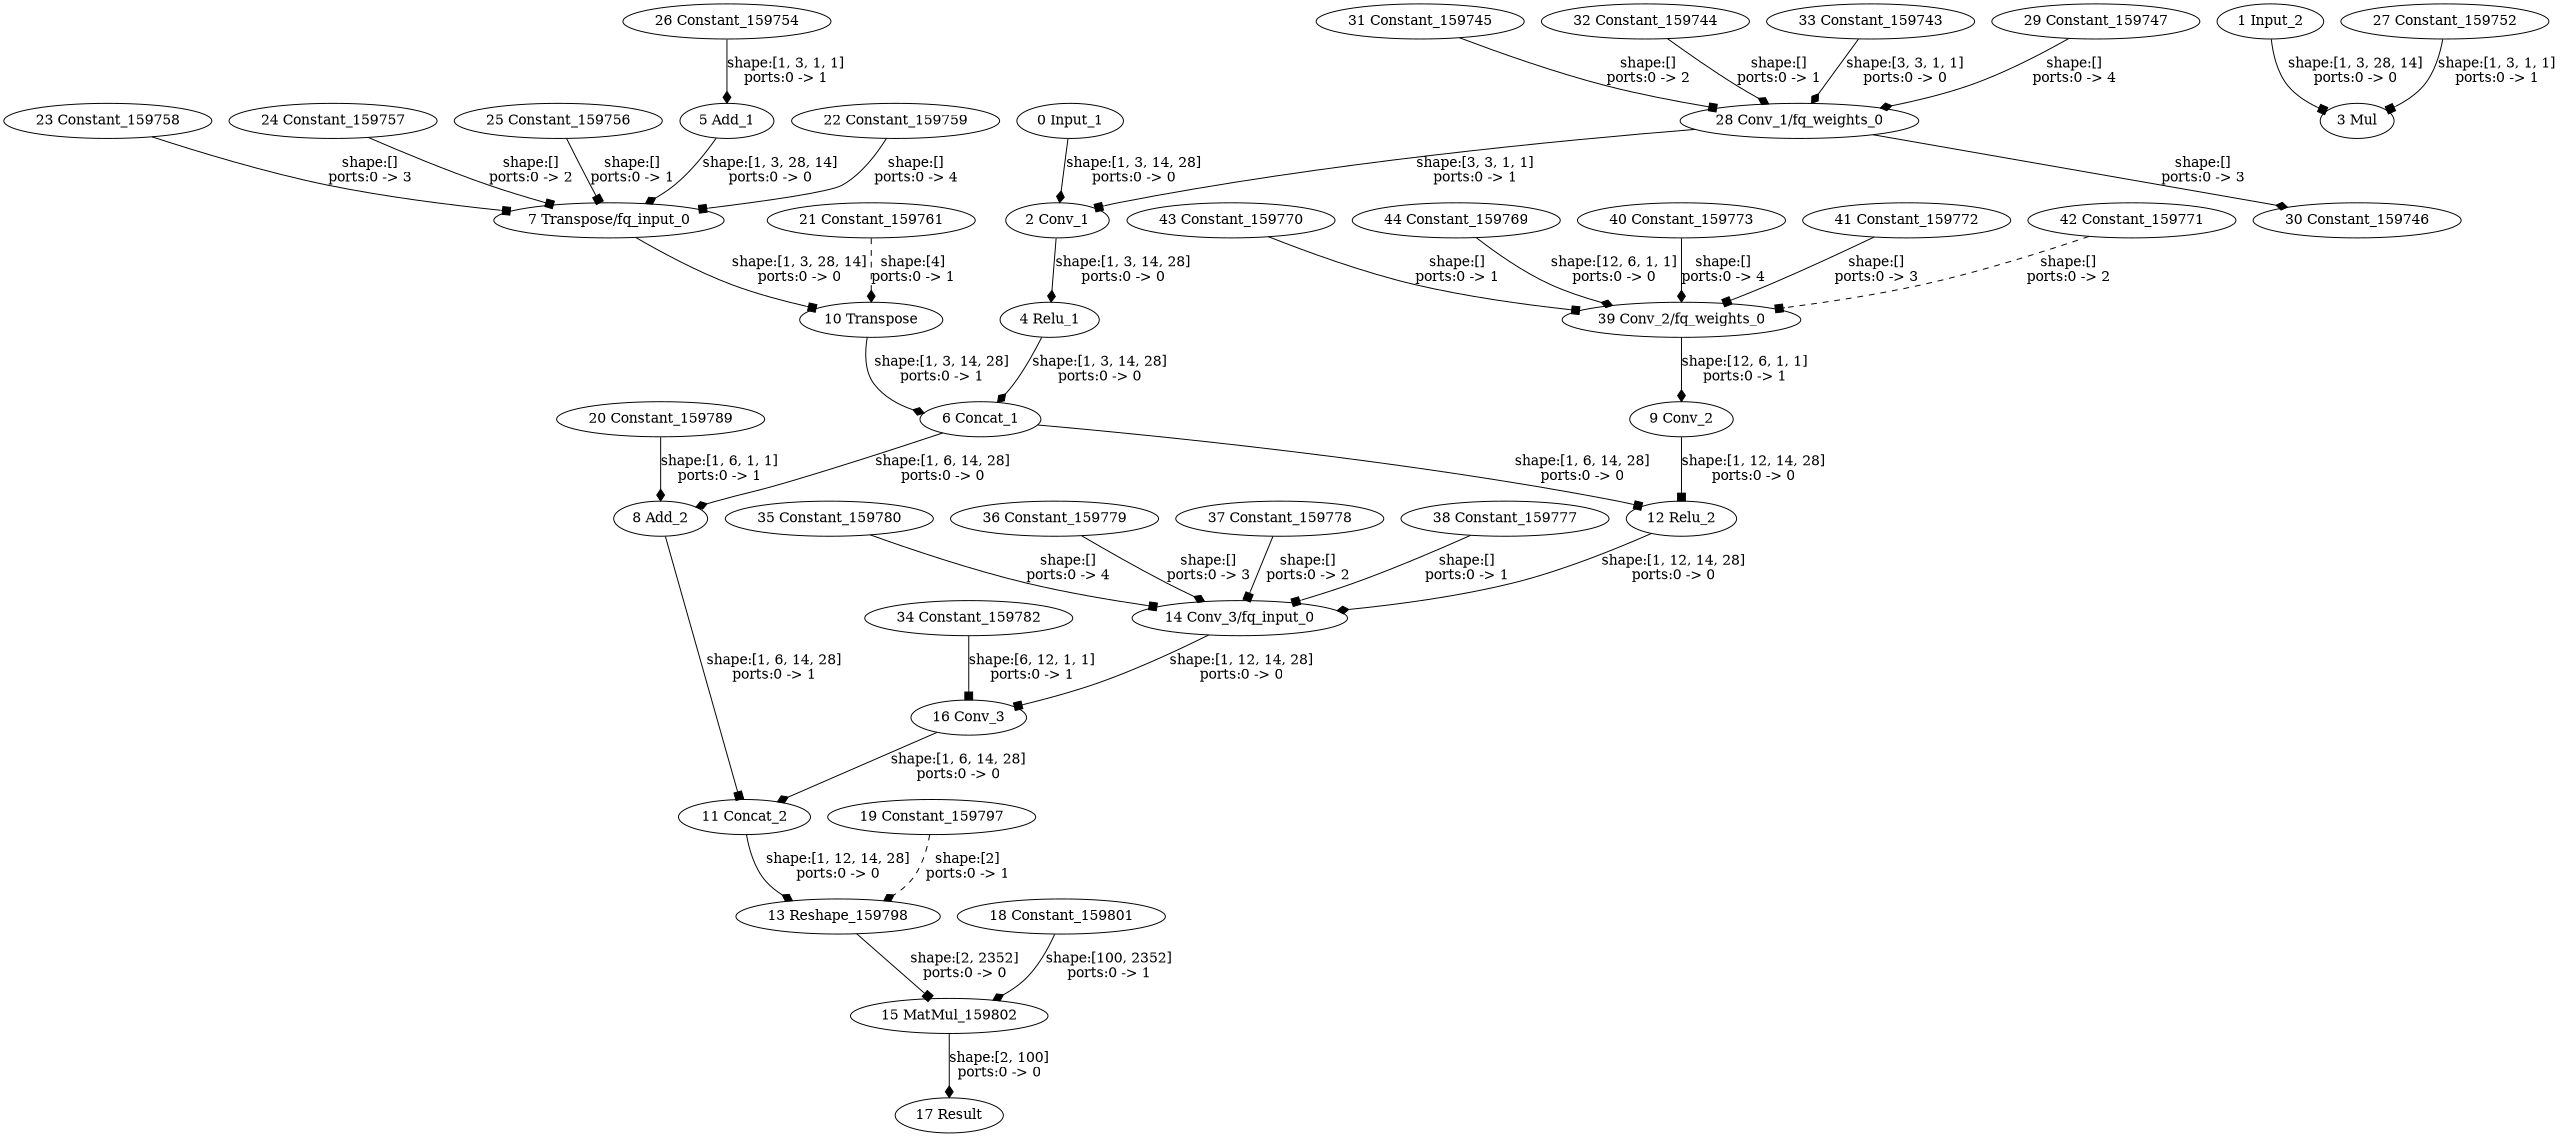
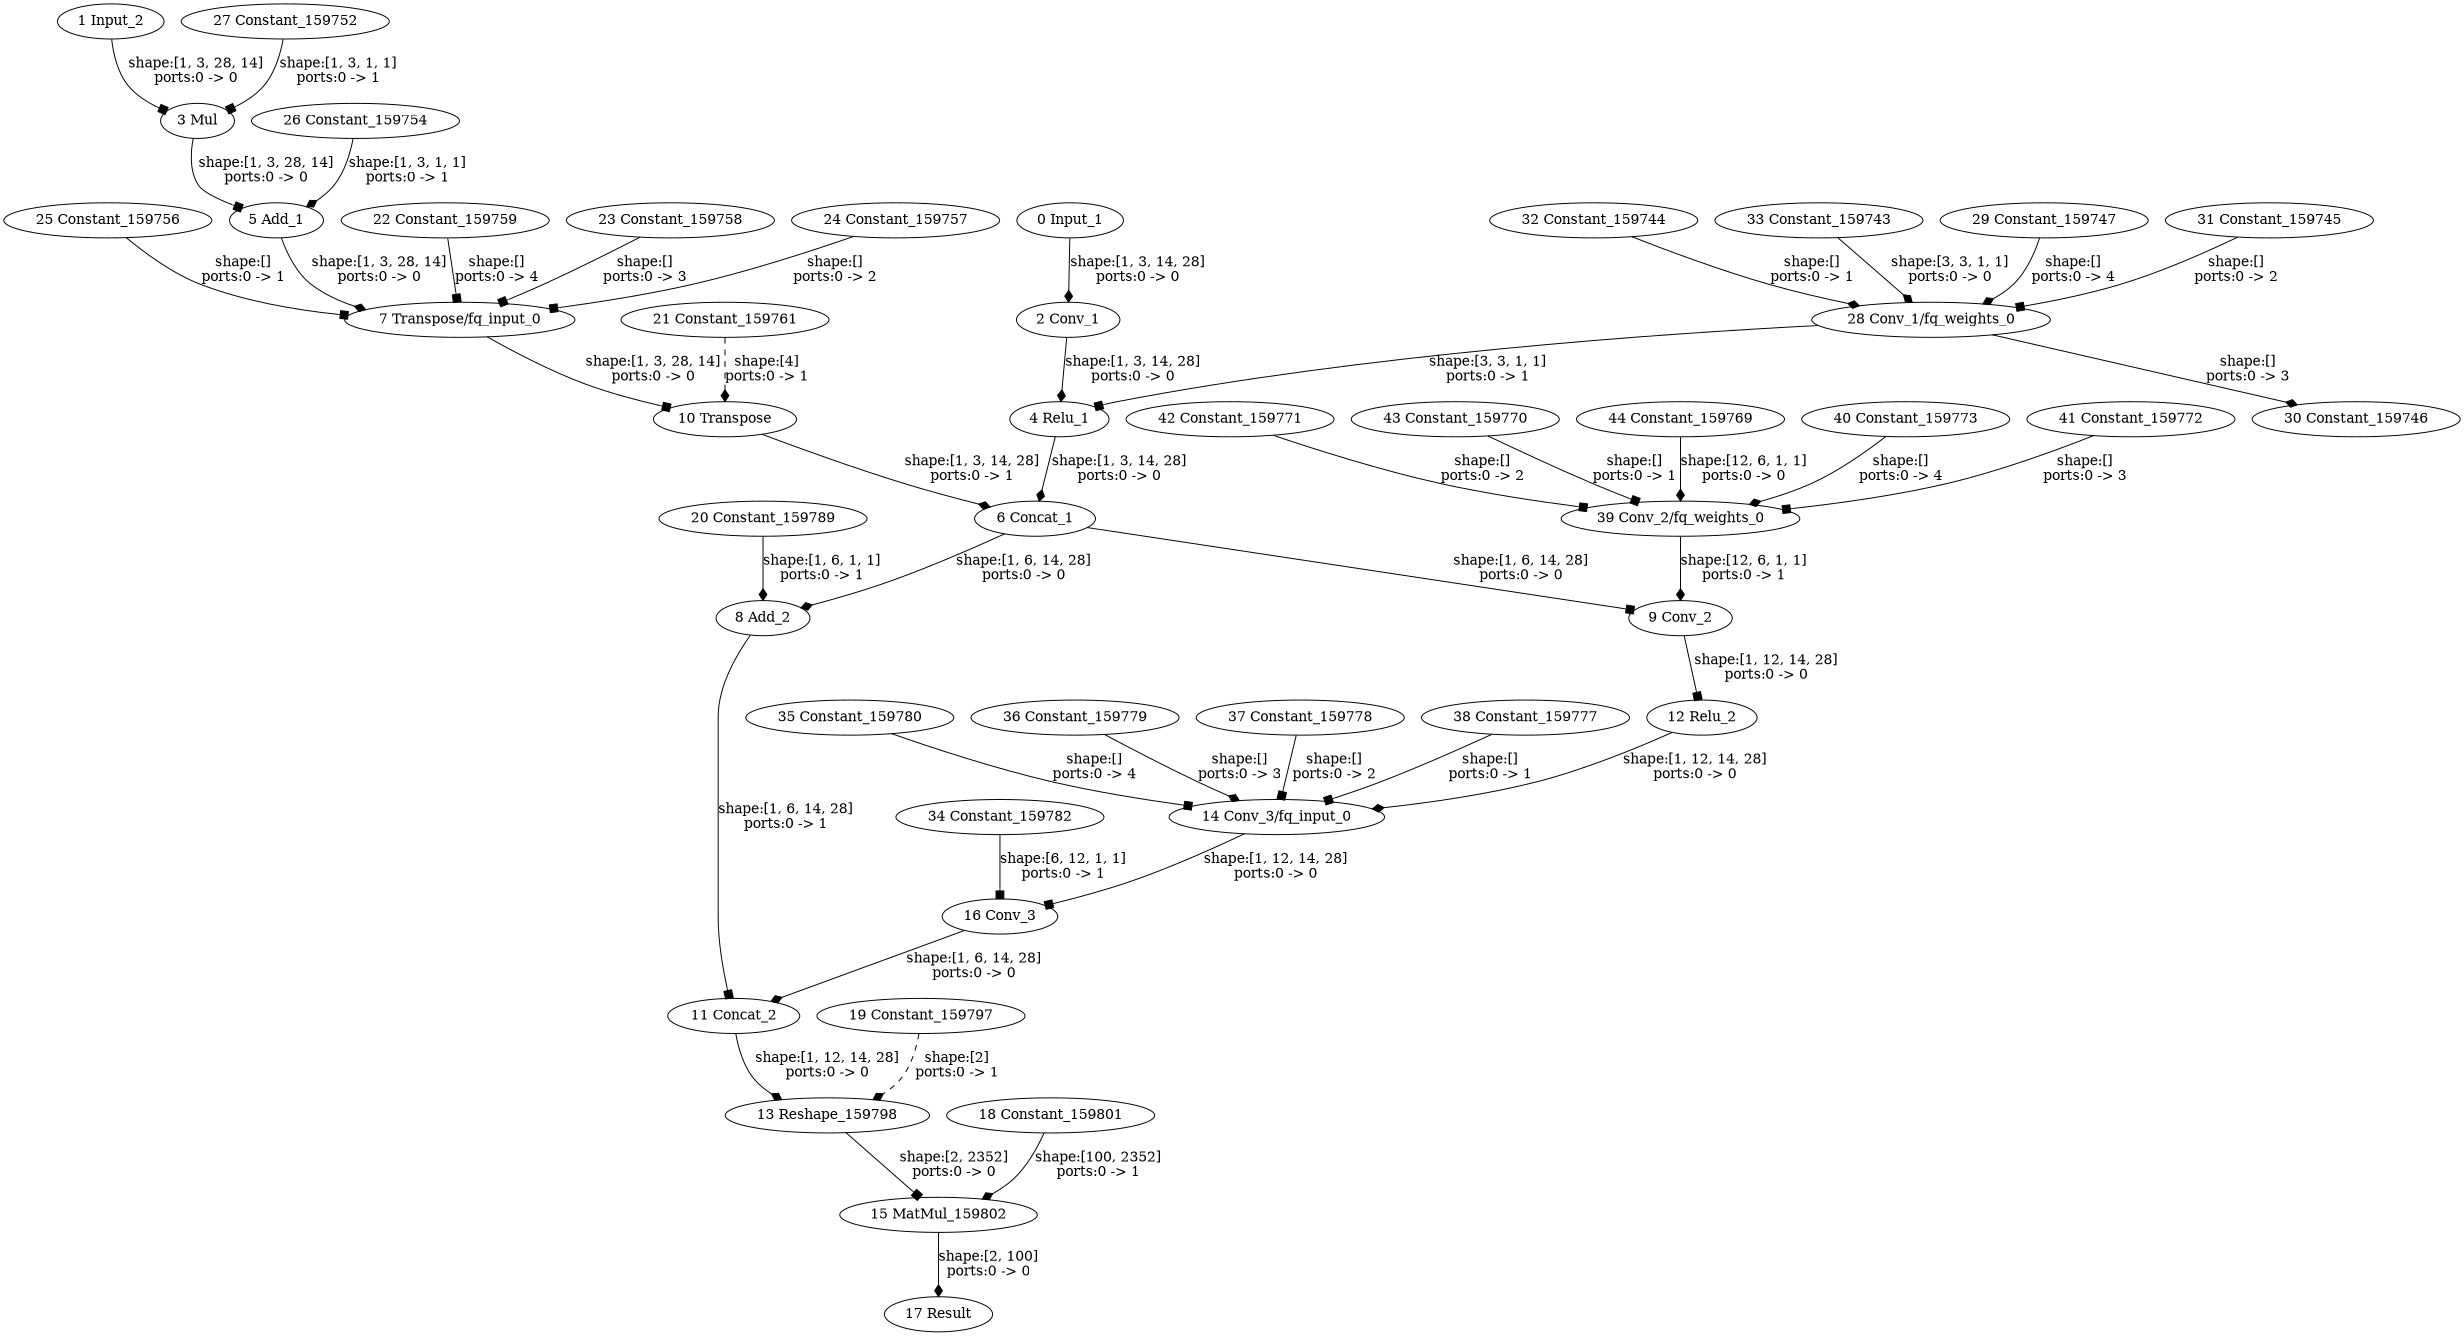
edge "28 Conv_1/fq_weights_0" -> "2 Conv_1": now "28 Conv_1/fq_weights_0" -> "4 Relu_1"
edge "3 Mul" -> "5 Add_1": added, label "shape:[1, 3, 28, 14] ports:0 -> 0"
edge "42 Constant_159771" -> "39 Conv_2/fq_weights_0": style dashed -> solid
edge "6 Concat_1" -> "12 Relu_2": now "6 Concat_1" -> "9 Conv_2"
